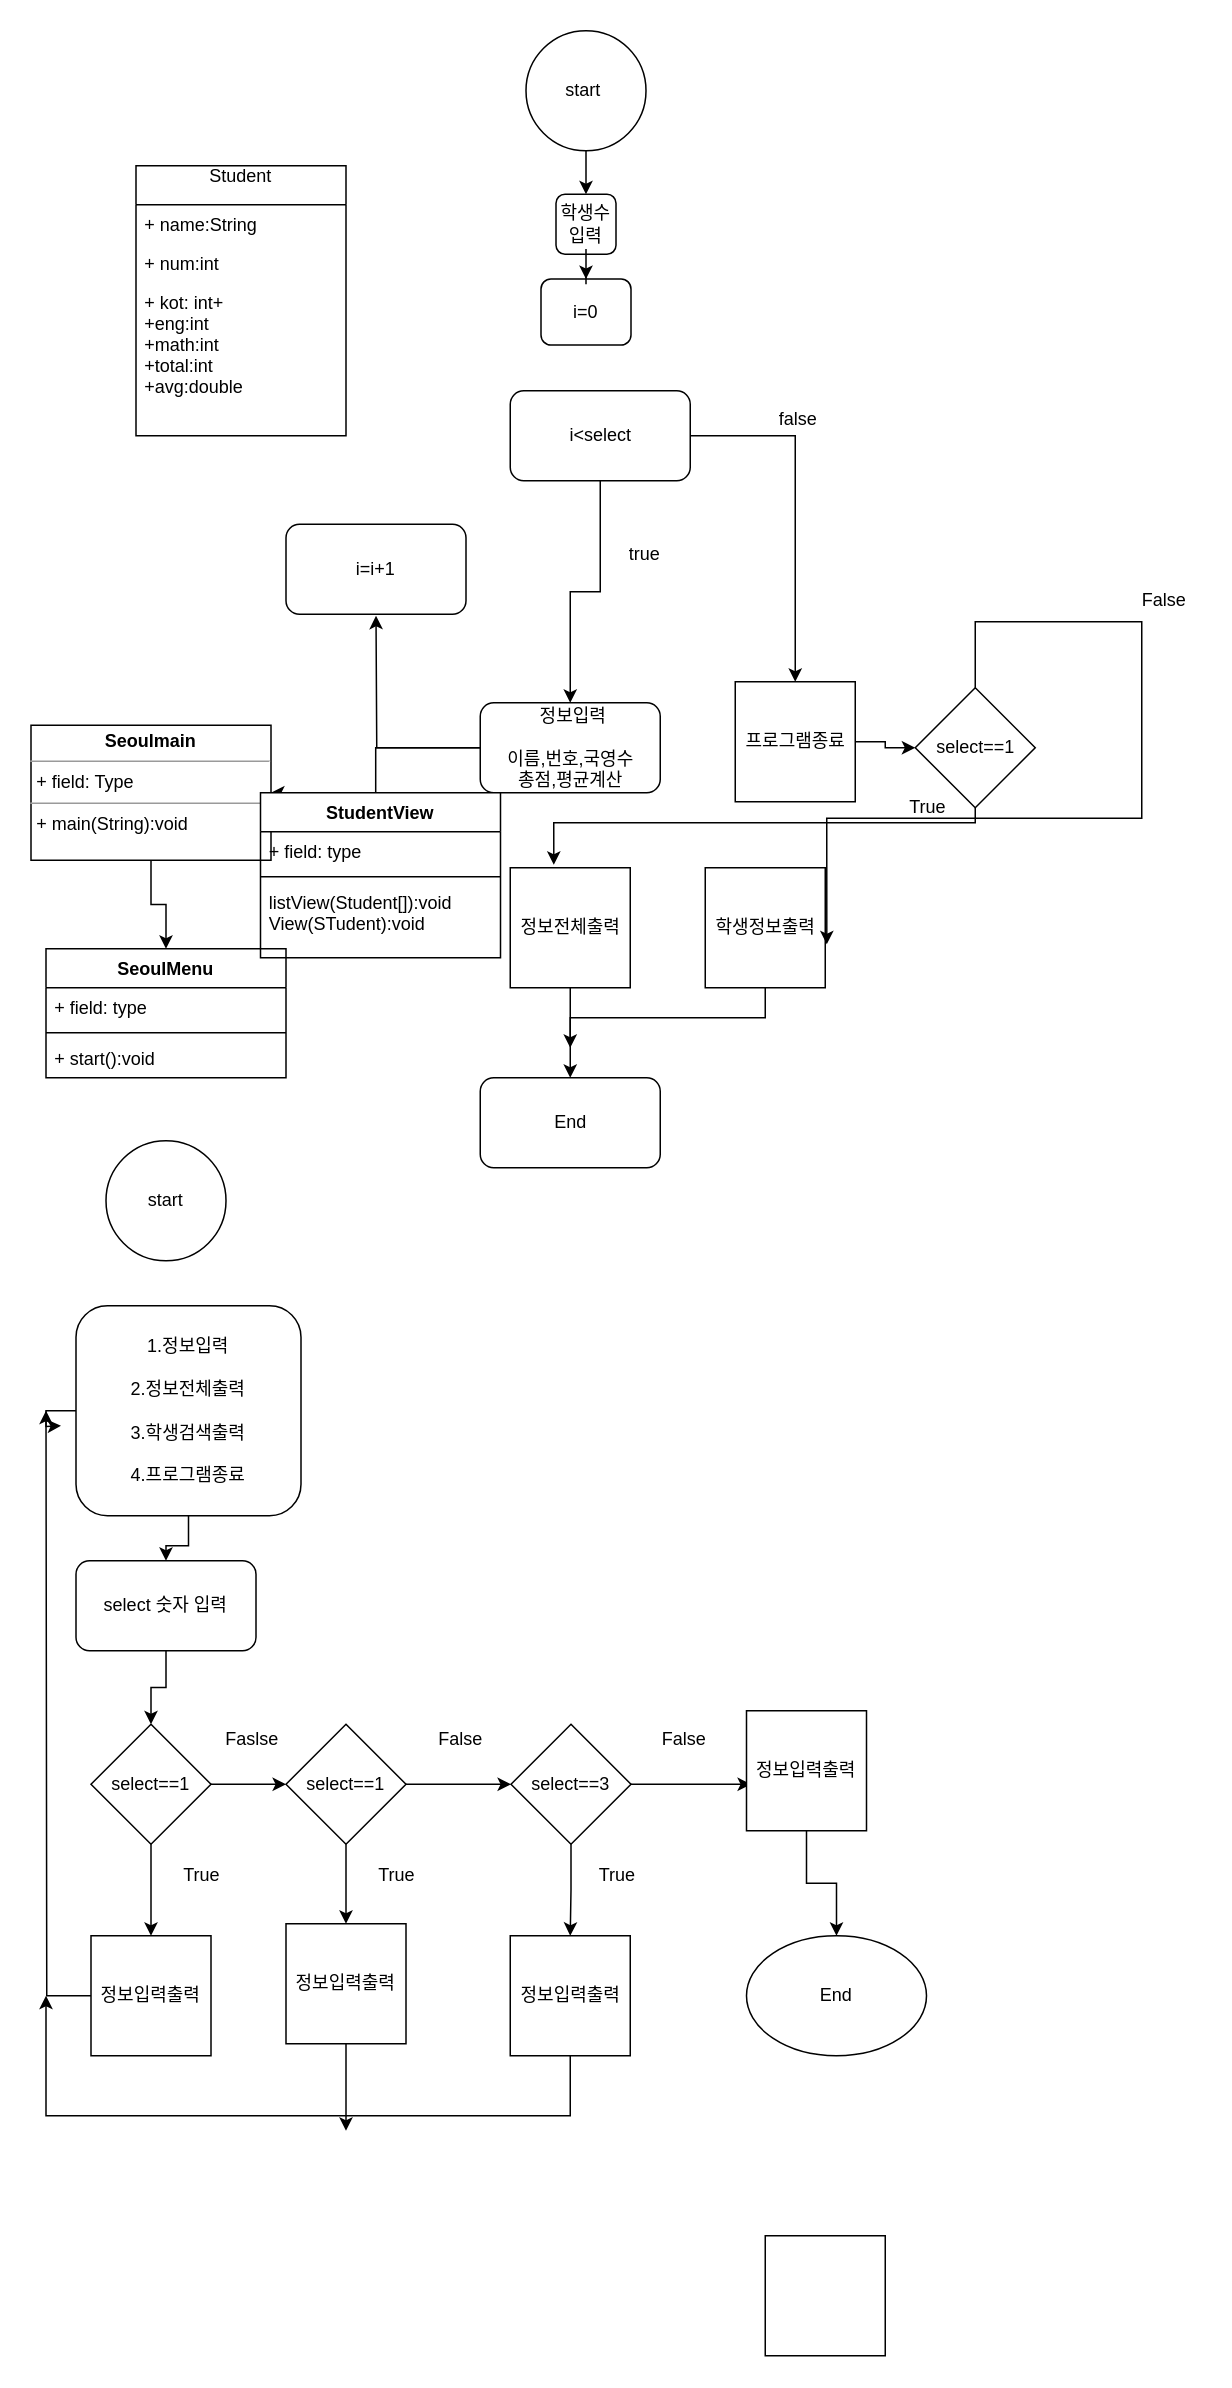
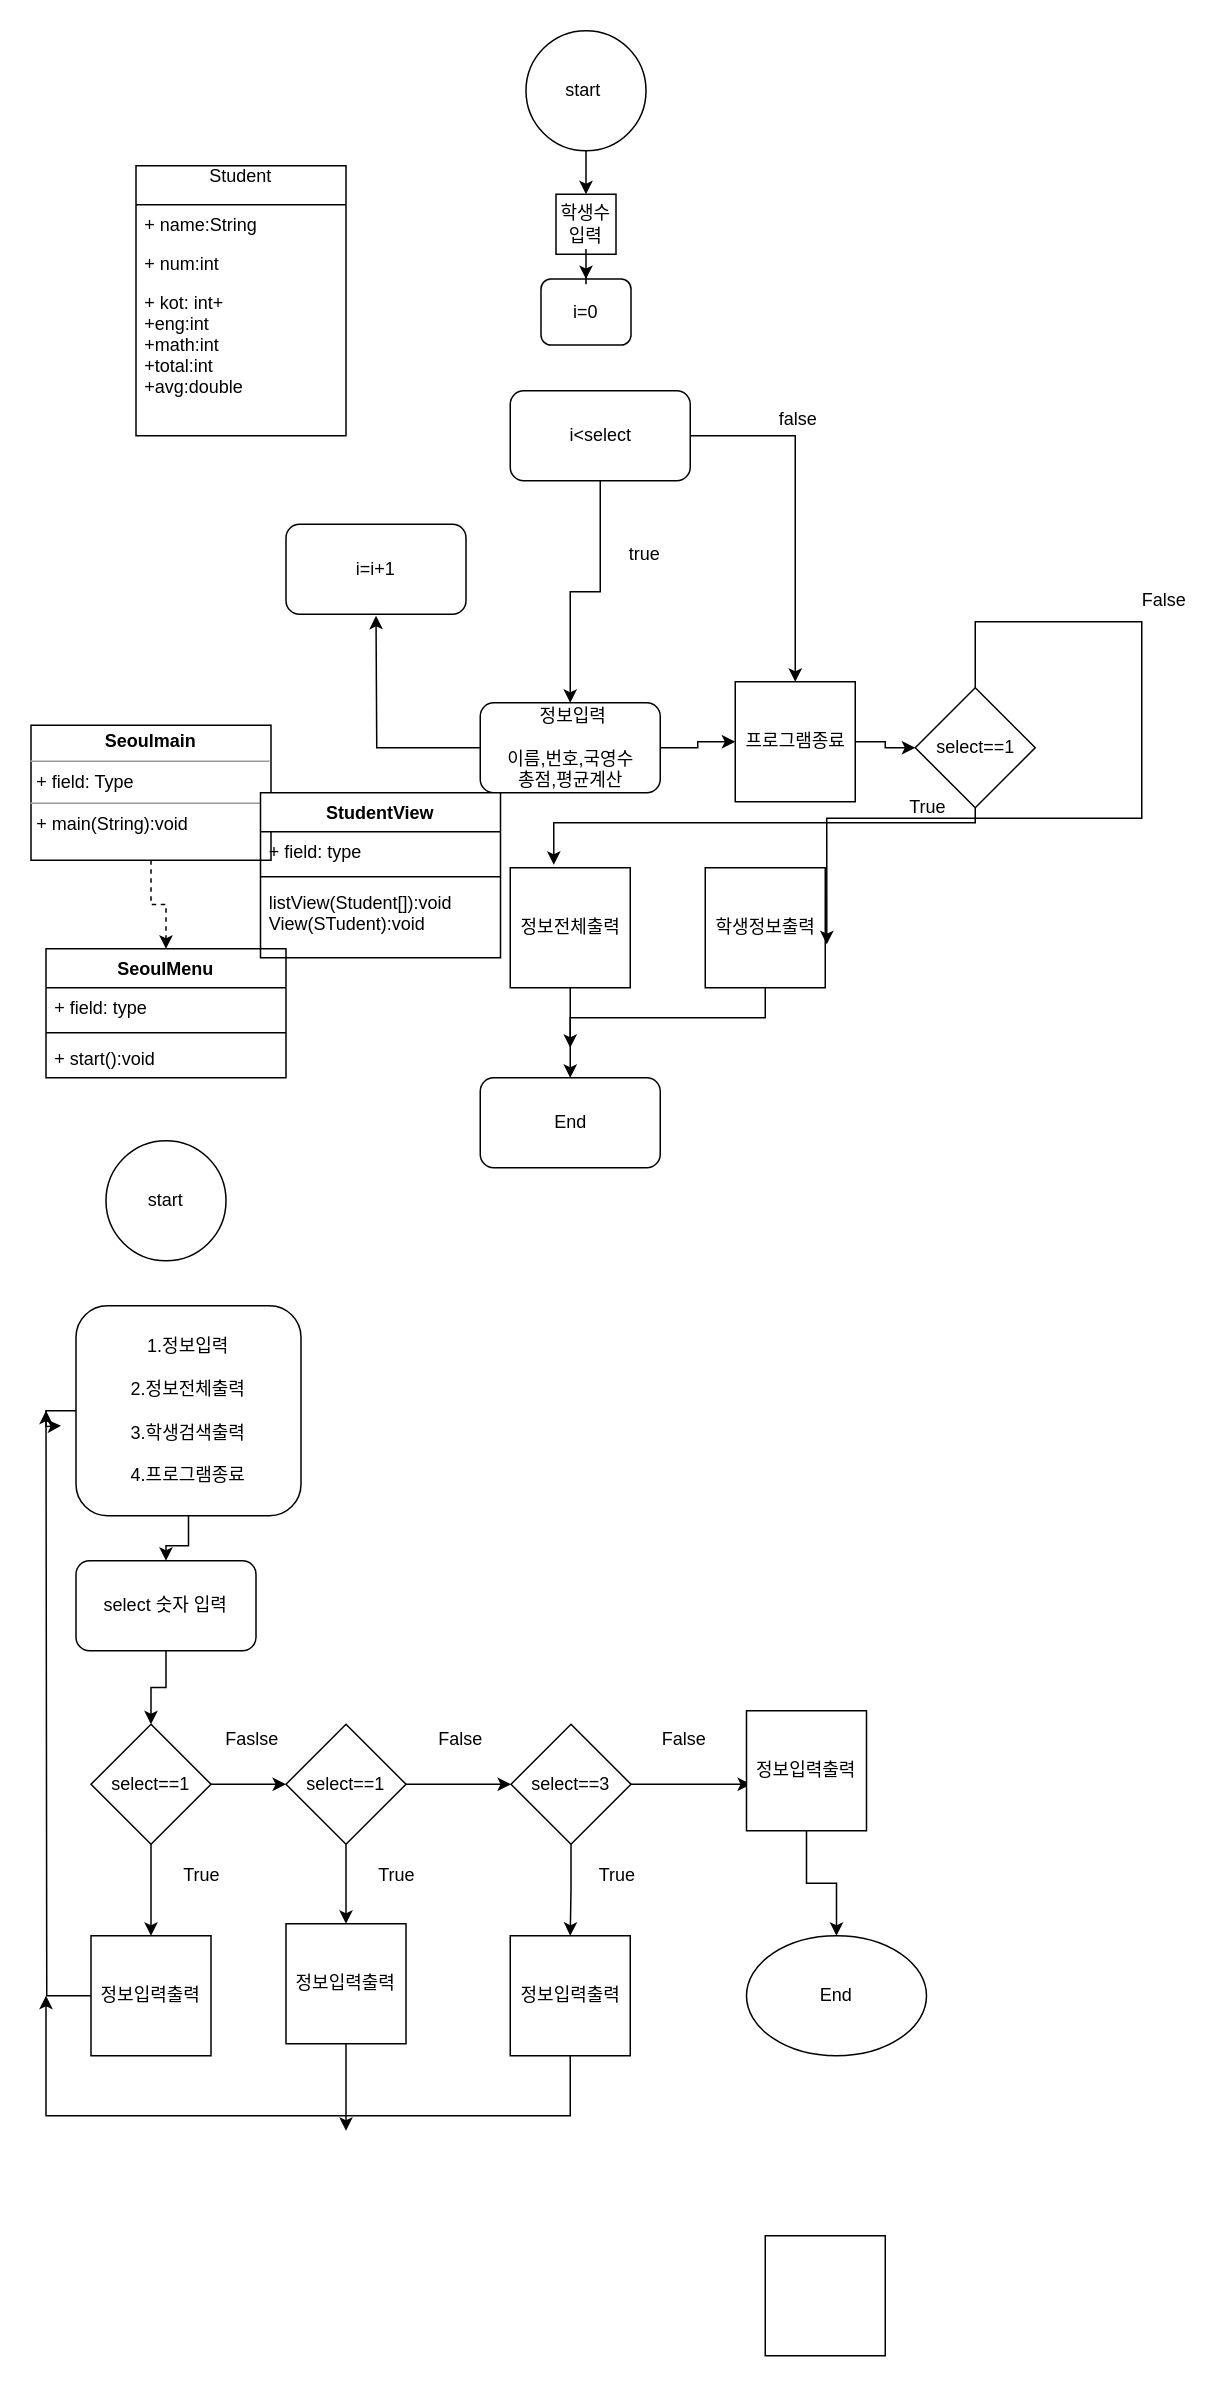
node "학생수입력": shape rounded rectangle -> rectangle
edge "정보입력 이름,번호,국영수 총점,평균계산" -> "Seoulmain + field: Type + main(String):void": now "정보입력 이름,번호,국영수 총점,평균계산" -> "프로그램종료"
edge "Seoulmain + field: Type + main(String):void" -> "SeoulMenu": style solid -> dashed
